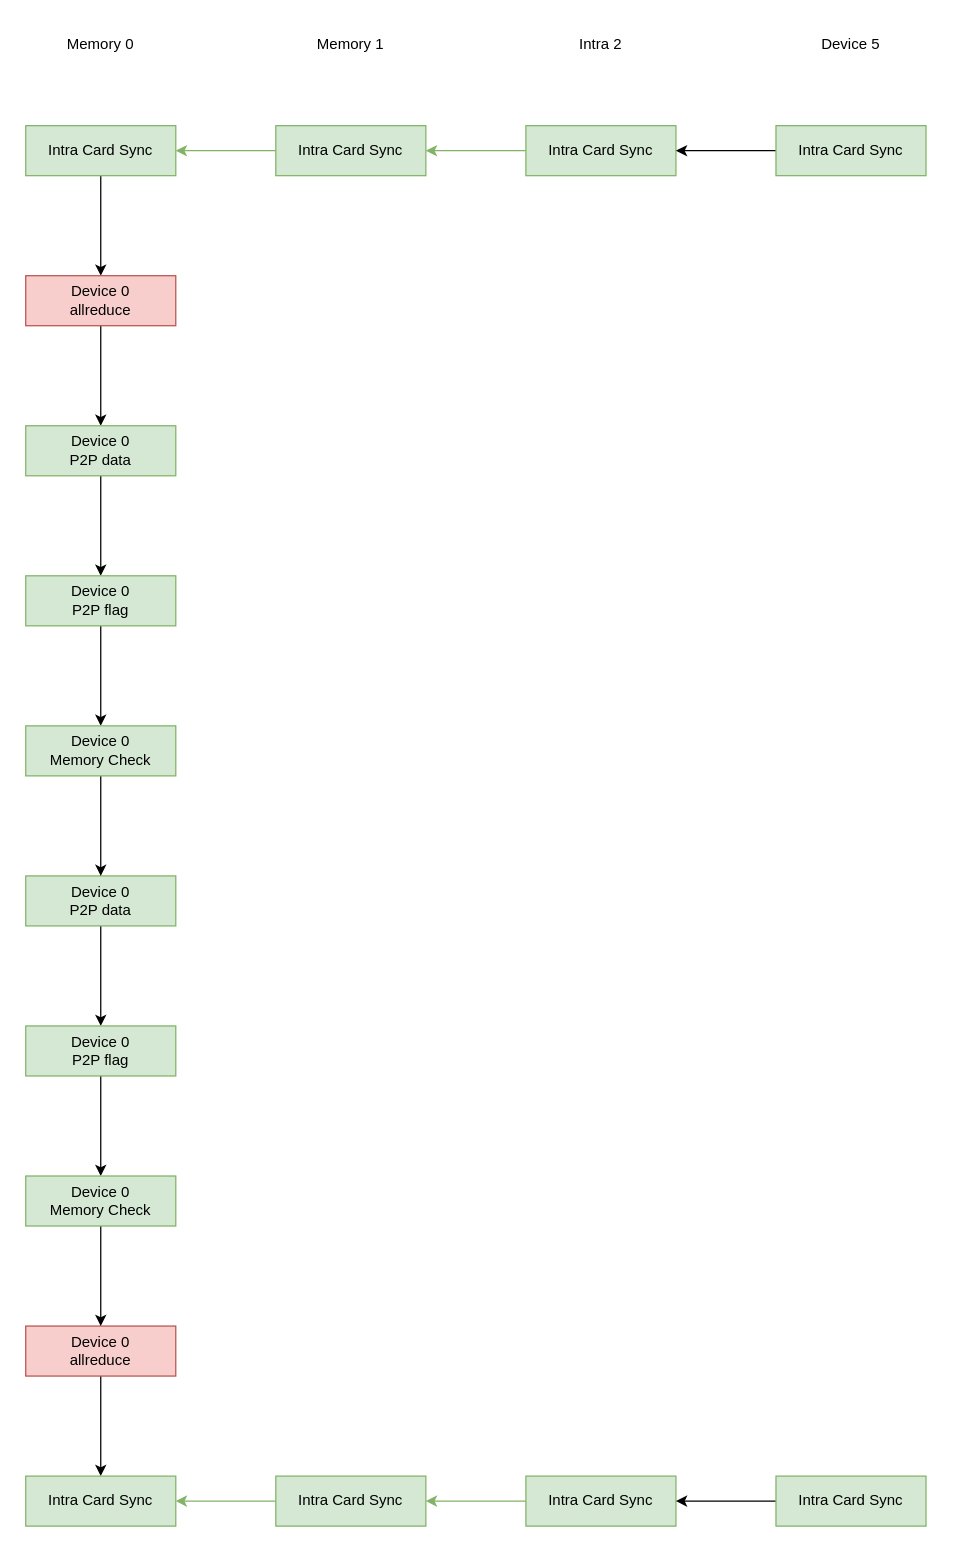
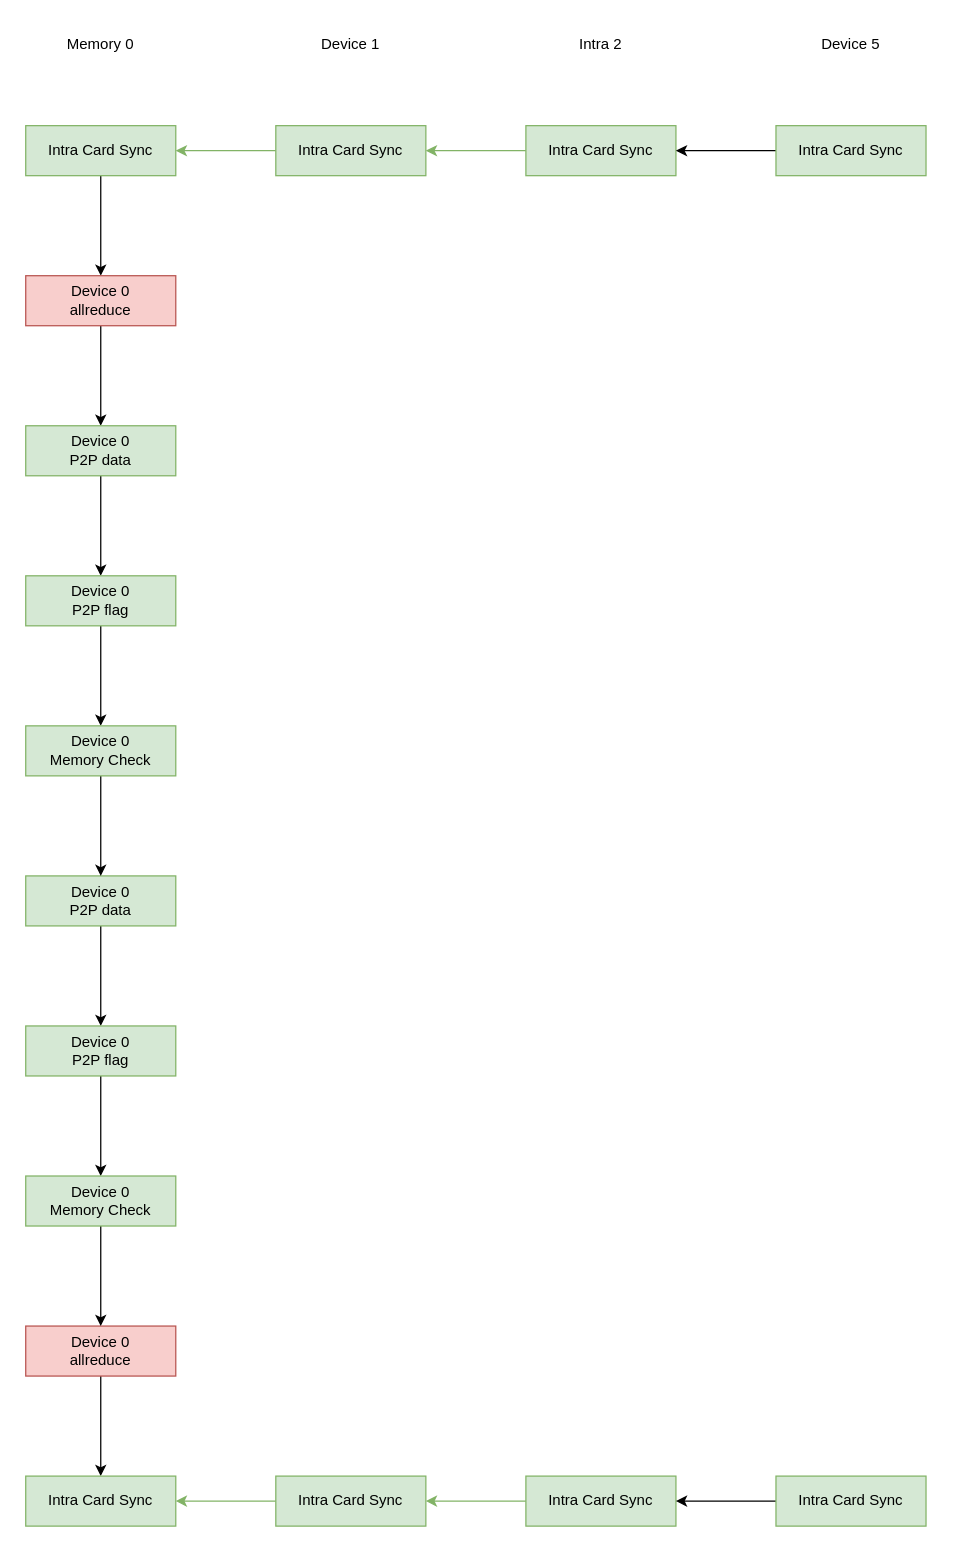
node "Memory 1": label "Memory 1" -> "Device 1"
